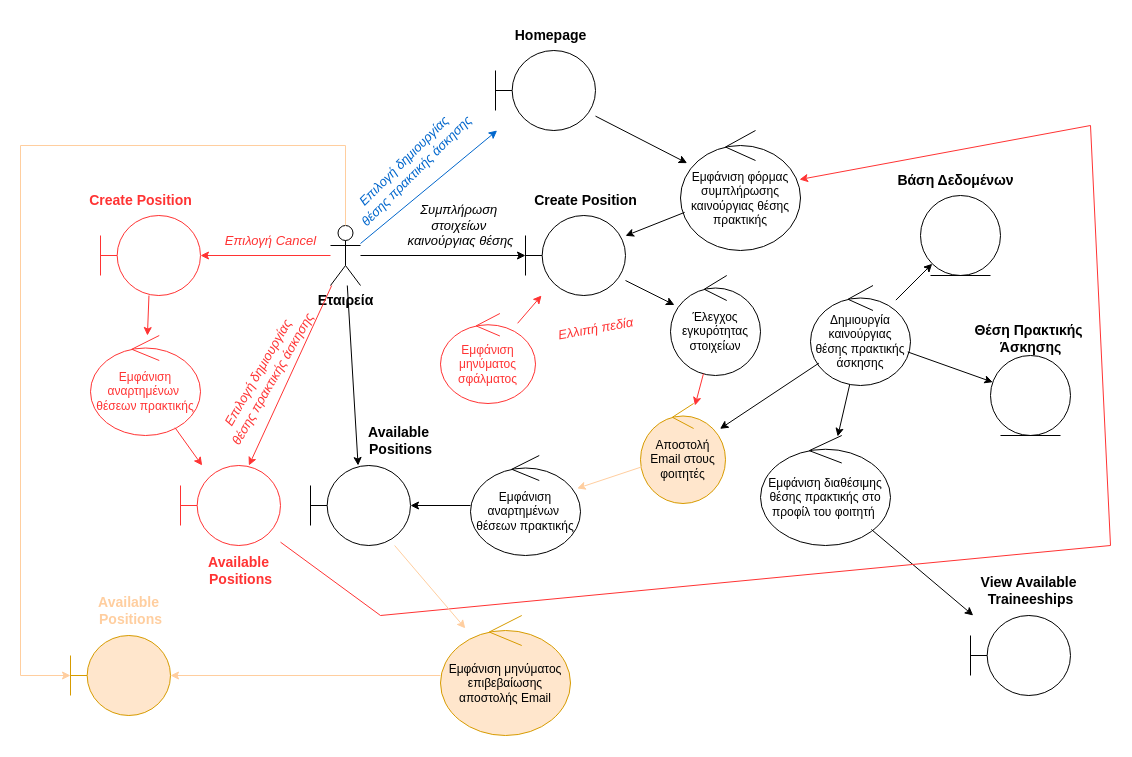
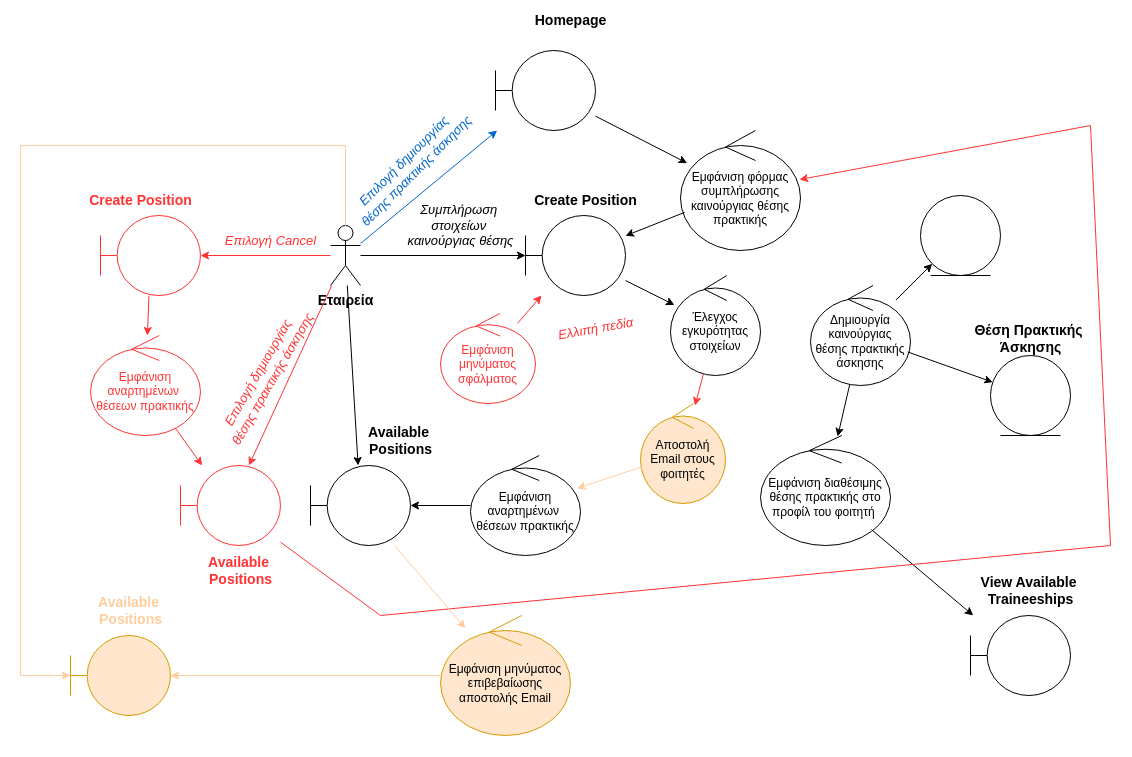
node "Homepage": moved (551, 36) -> (571, 21)
node "Βάση Δεδομένων": removed
edge "Δημιουργία καινούργιας θέσης πρακτικής άσκησης" -> "Αποστολή Email στους φοιτητές": removed
